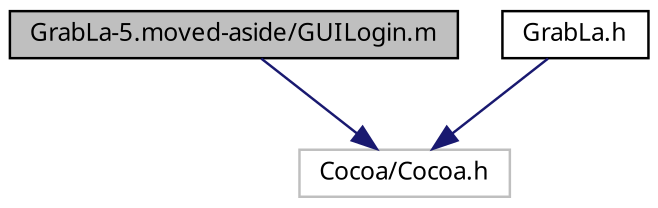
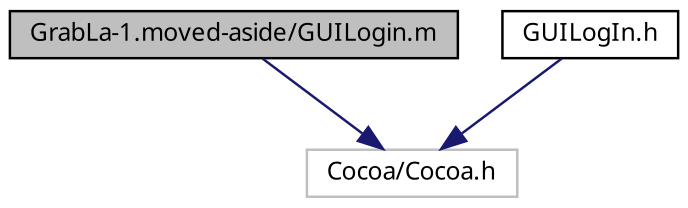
node "GrabLa-5.moved-aside/GUILogin.m": label "GrabLa-5.moved-aside/GUILogin.m" -> "GrabLa-1.moved-aside/GUILogin.m"
node "GrabLa.h": label "GrabLa.h" -> "GUILogIn.h"
